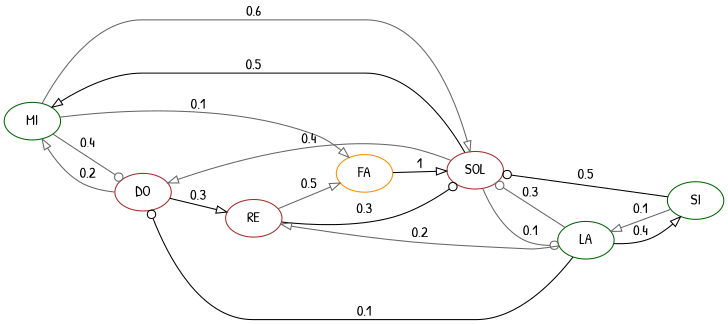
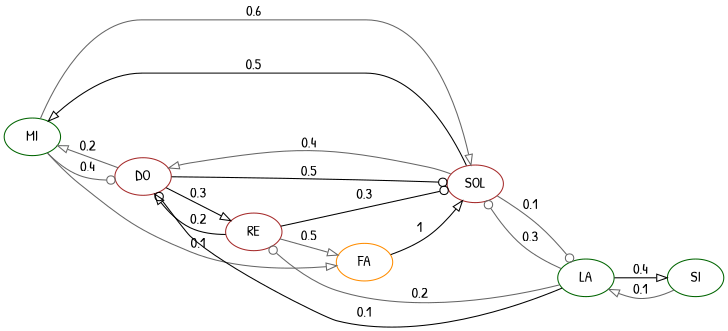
edge "SI" -> "SOL": now "DO" -> "SOL"
edge "RE" -> "DO": added, label "0.2"
edge "LA" -> "RE": arrowhead onormal -> odot
